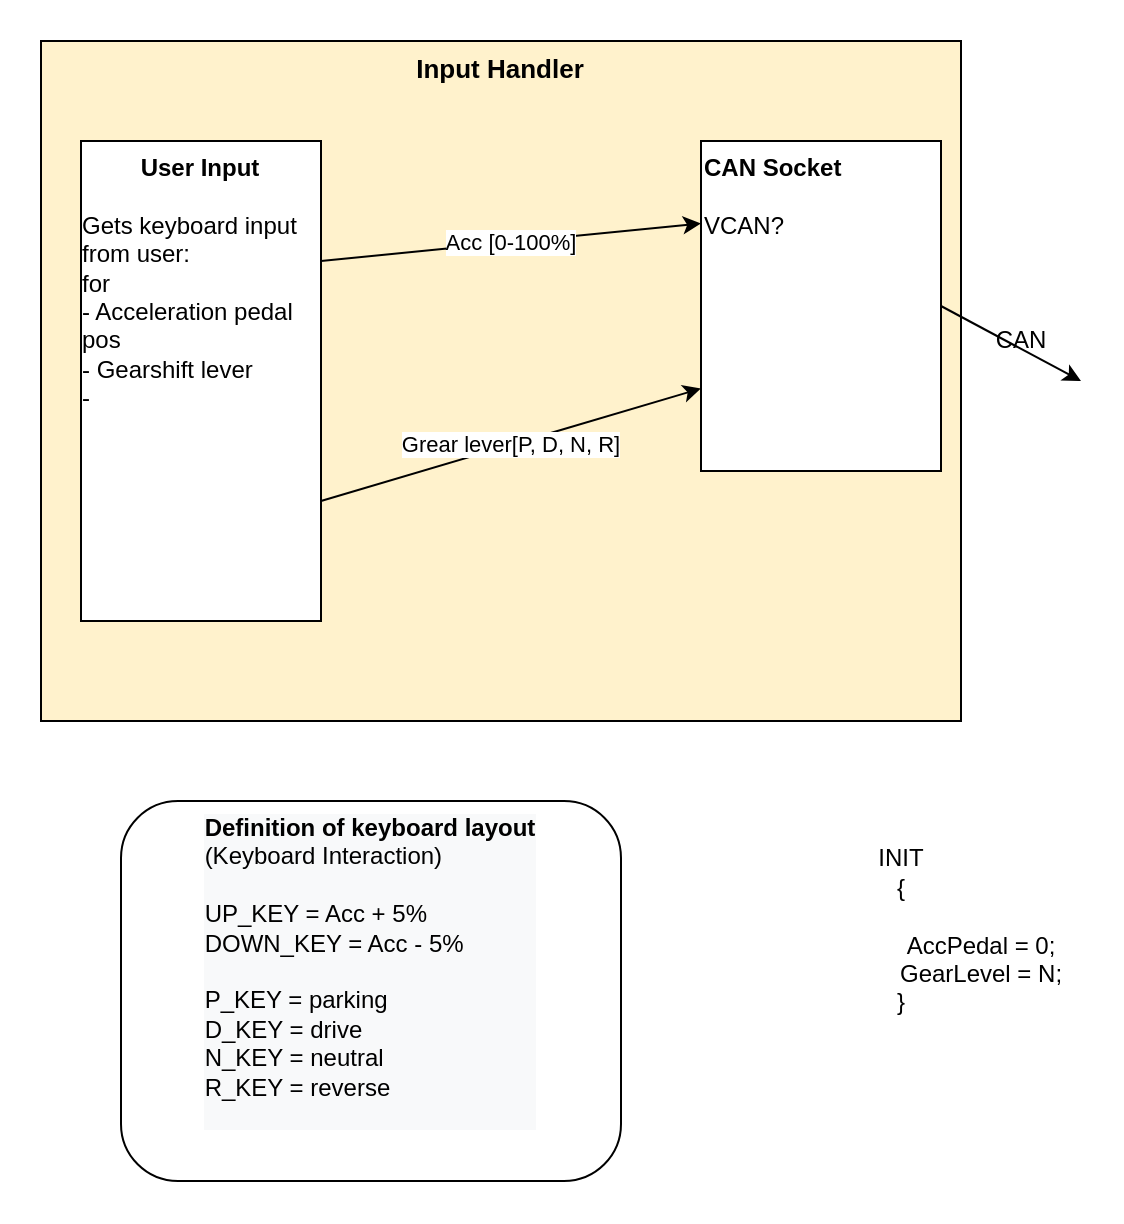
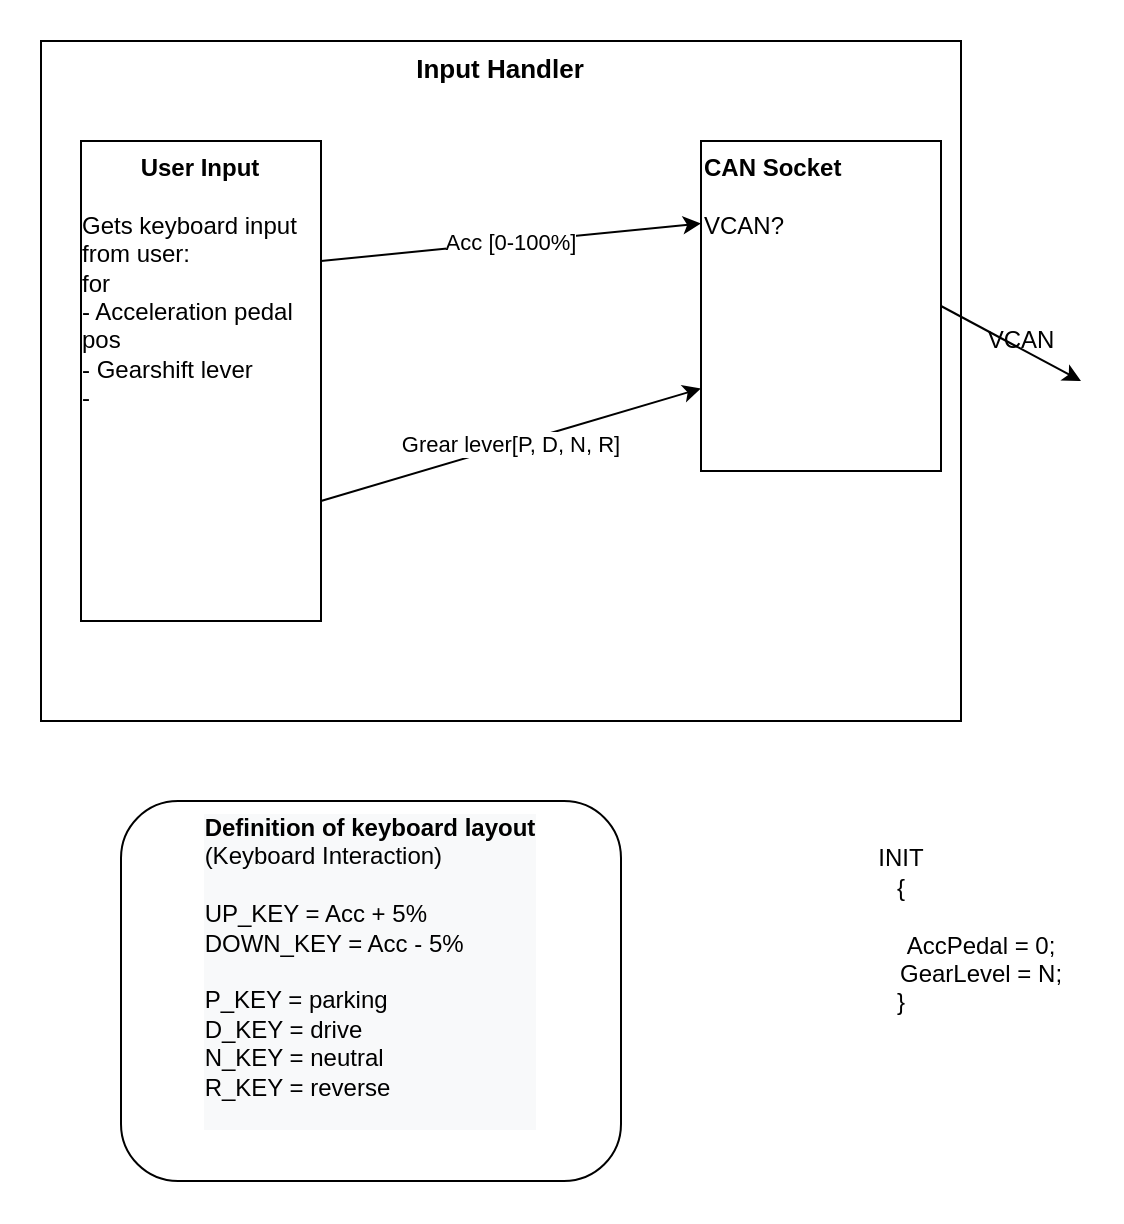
node "CAN": label "CAN" -> "VCAN"
node "Input Handler": fillcolor #fff2cc -> #ffffff
